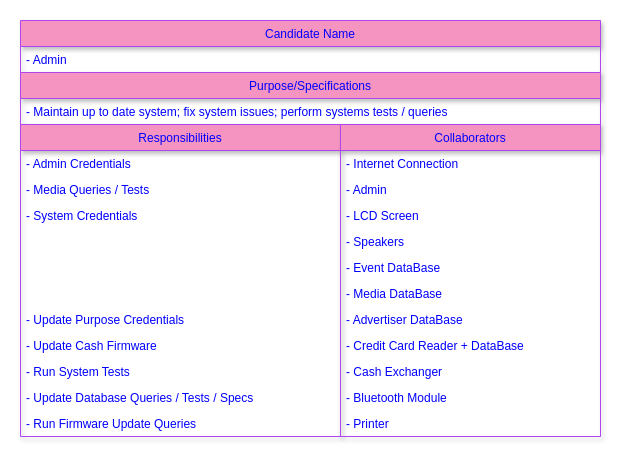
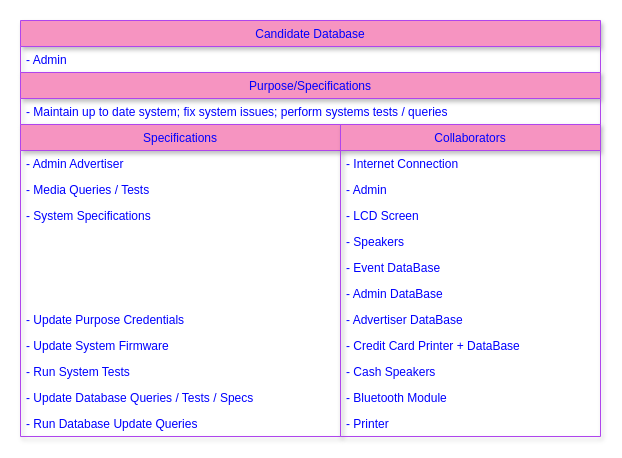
node "Candidate Name": label "Candidate Name" -> "Candidate Database"
node "Responsibilities": label "Responsibilities" -> "Specifications"
node "- Admin Credentials": label "- Admin Credentials" -> "- Admin Advertiser"
node "- System Credentials": label "- System Credentials" -> "- System Specifications"
node "- Media DataBase": label "- Media DataBase" -> "- Admin DataBase"
node "- Update Cash Firmware": label "- Update Cash Firmware" -> "- Update System Firmware"
node "- Credit Card Reader + DataBase": label "- Credit Card Reader + DataBase" -> "- Credit Card Printer + DataBase"
node "- Cash Exchanger": label "- Cash Exchanger" -> "- Cash Speakers"
node "- Run Firmware Update Queries": label "- Run Firmware Update Queries" -> "- Run Database Update Queries"
